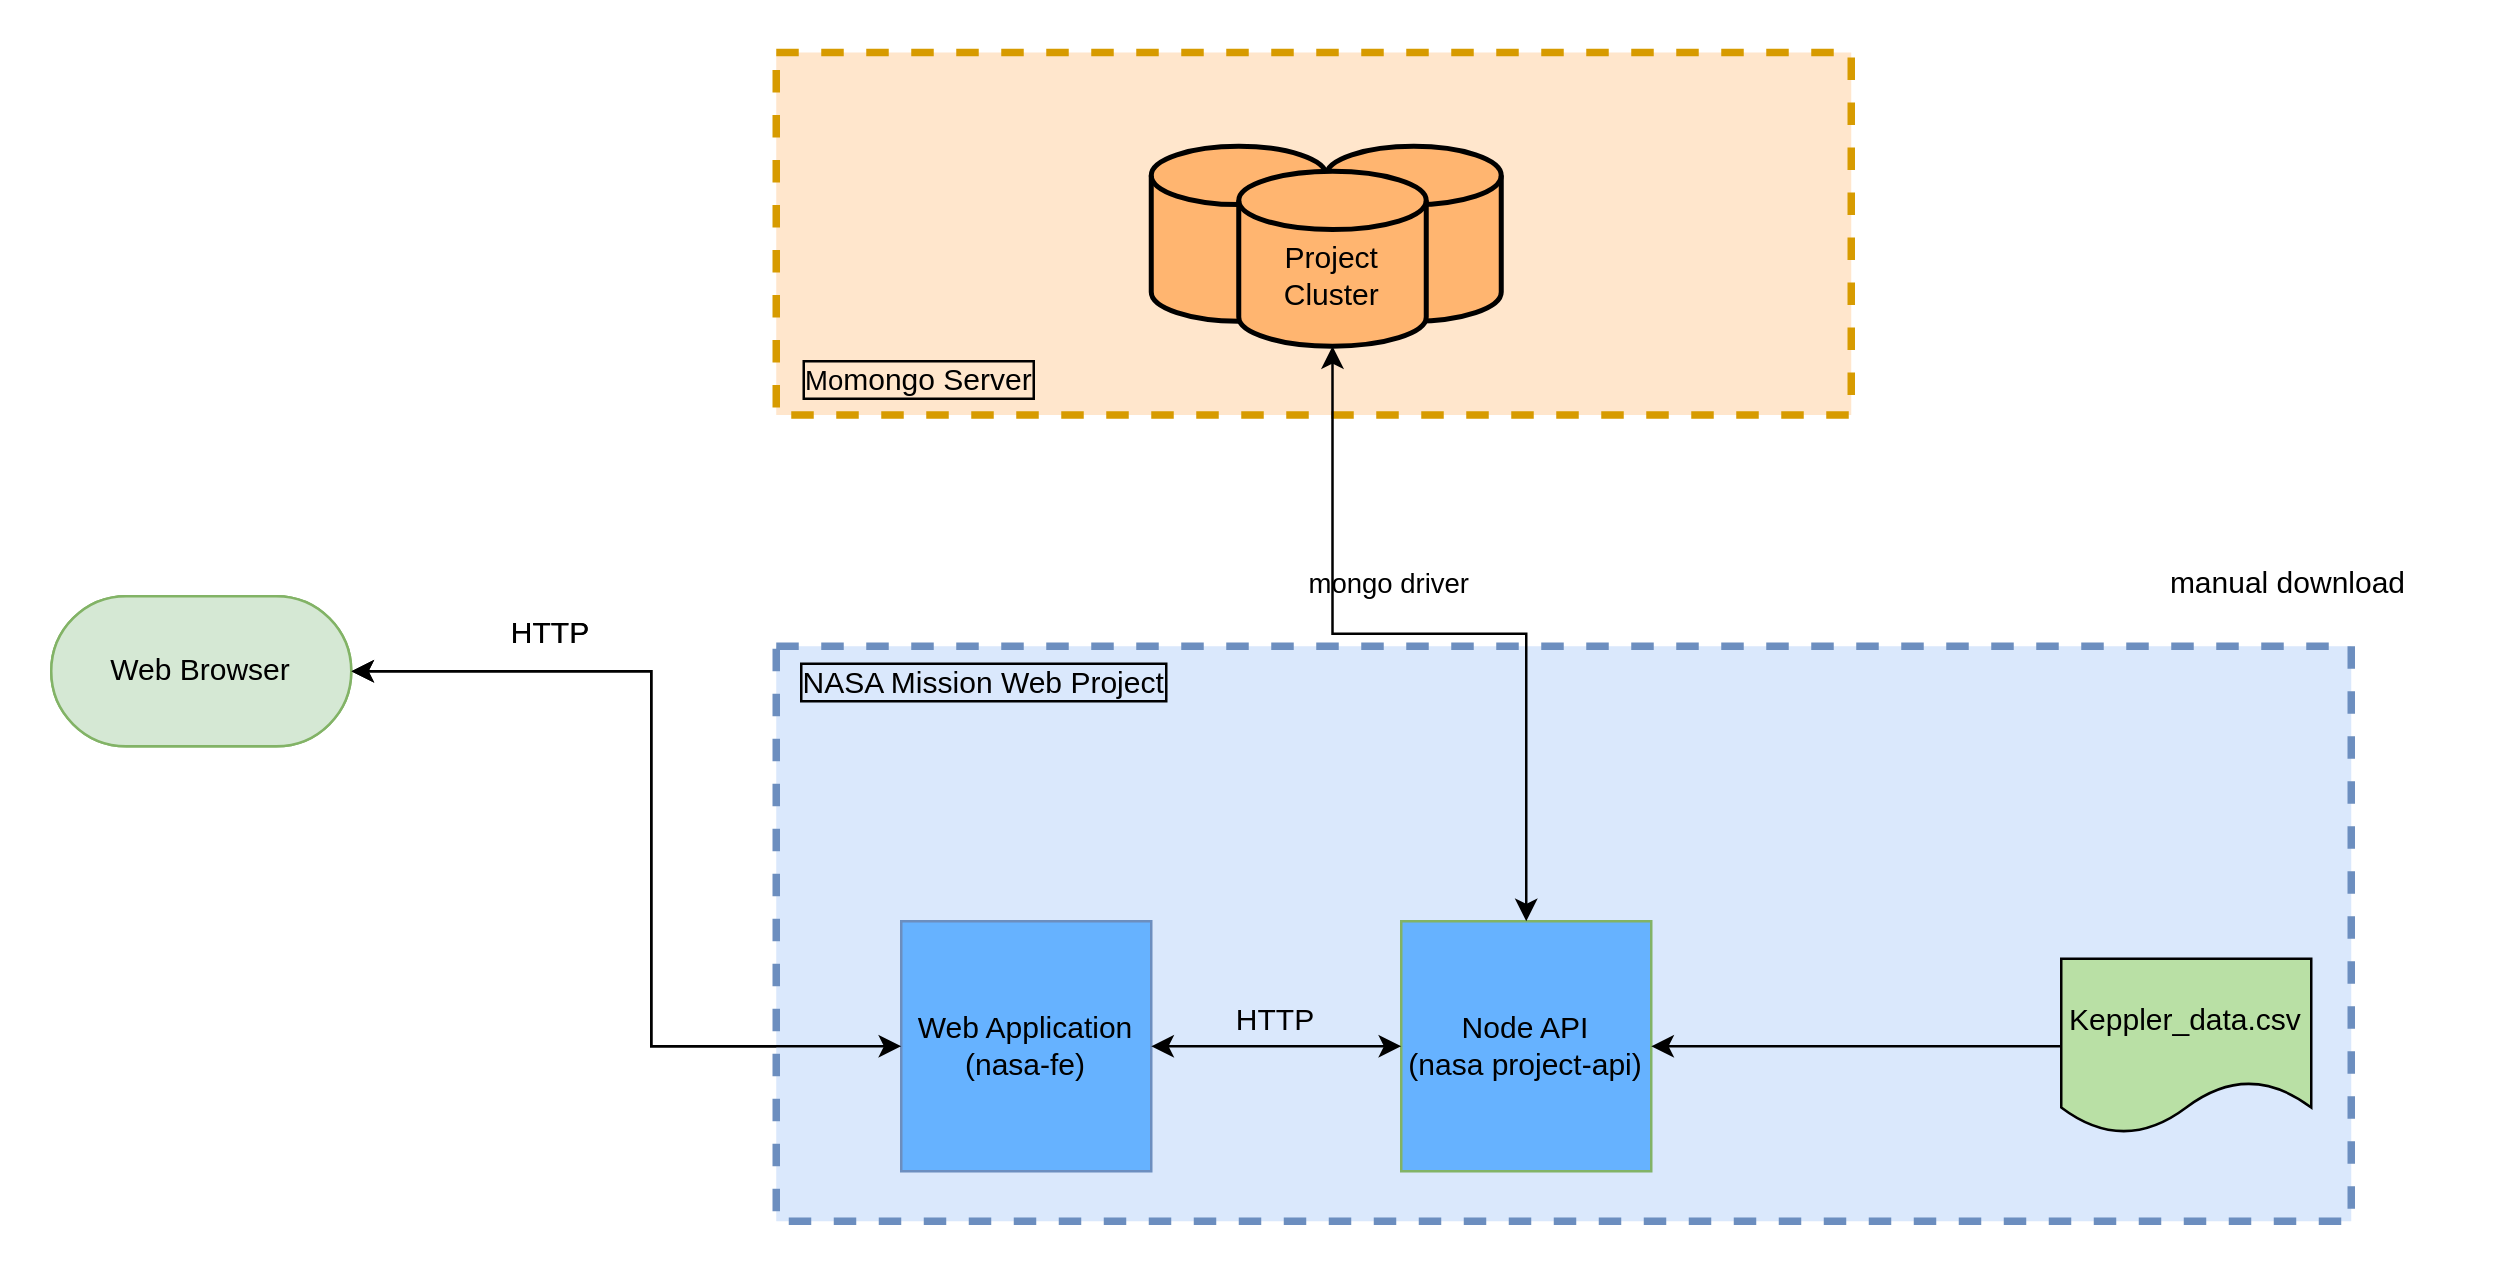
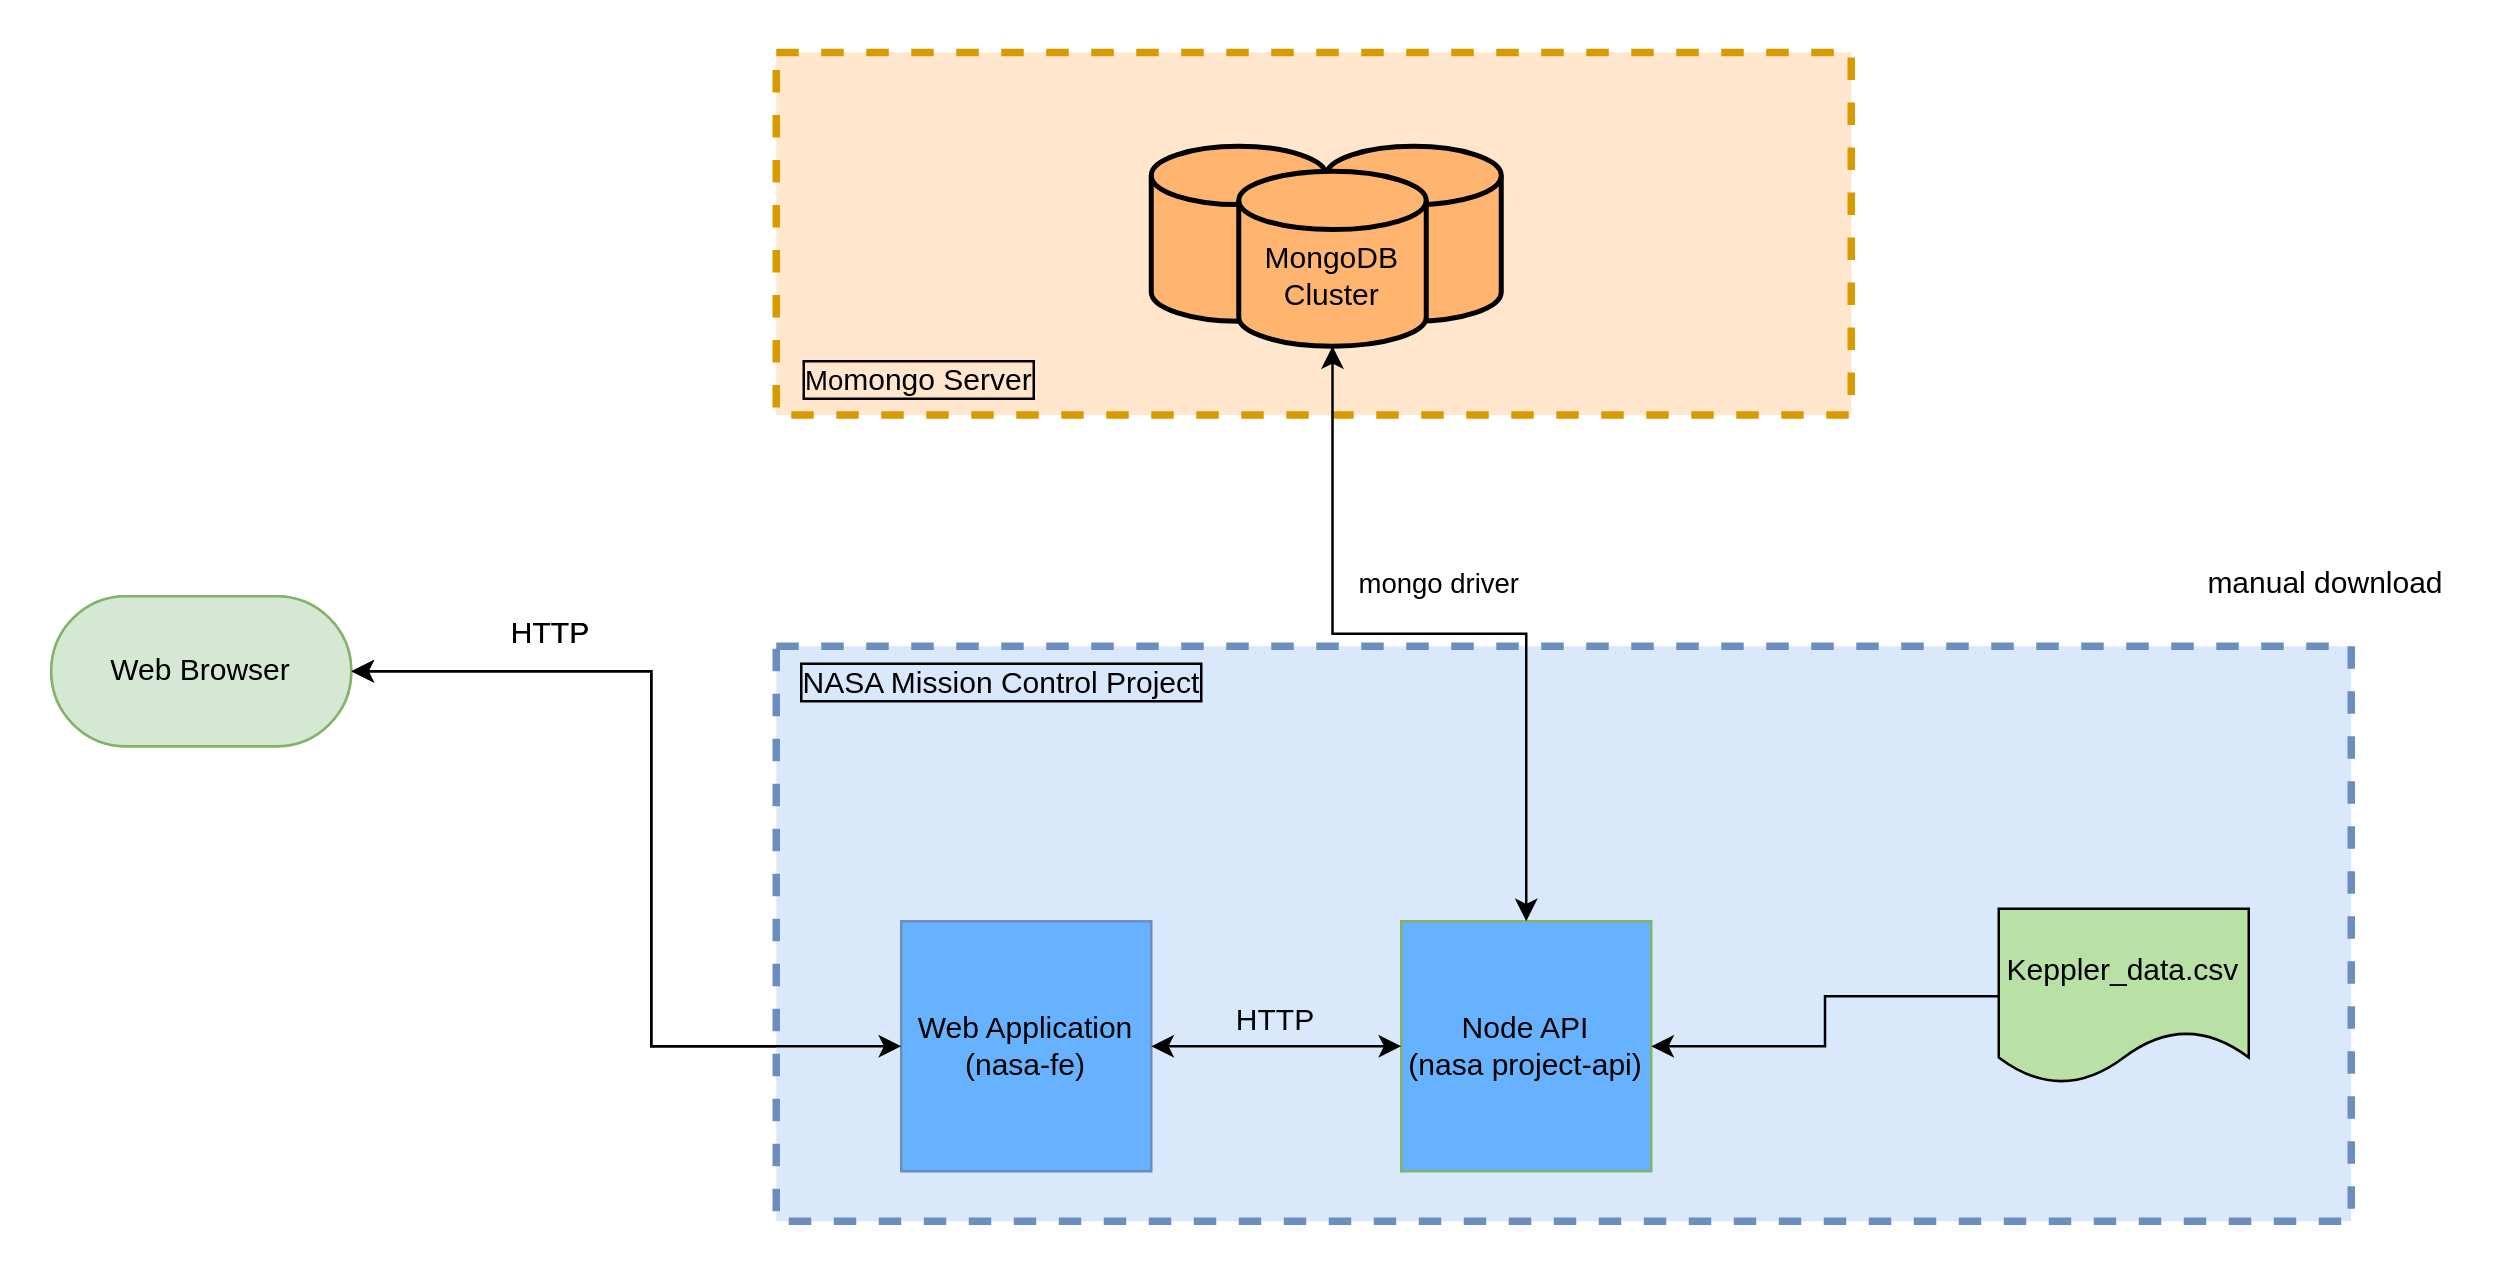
node "Project Cluster": label "Project Cluster" -> "MongoDB Cluster"
node "mongo driver": moved (1389, 584) -> (1439, 584)
node "manual download": moved (2289, 584) -> (2326, 584)
node "NASA Mission Web Project": label "NASA Mission Web Project" -> "NASA Mission Control Project"
node "Keppler_data.csv": moved (2186, 1046) -> (2124, 996)
